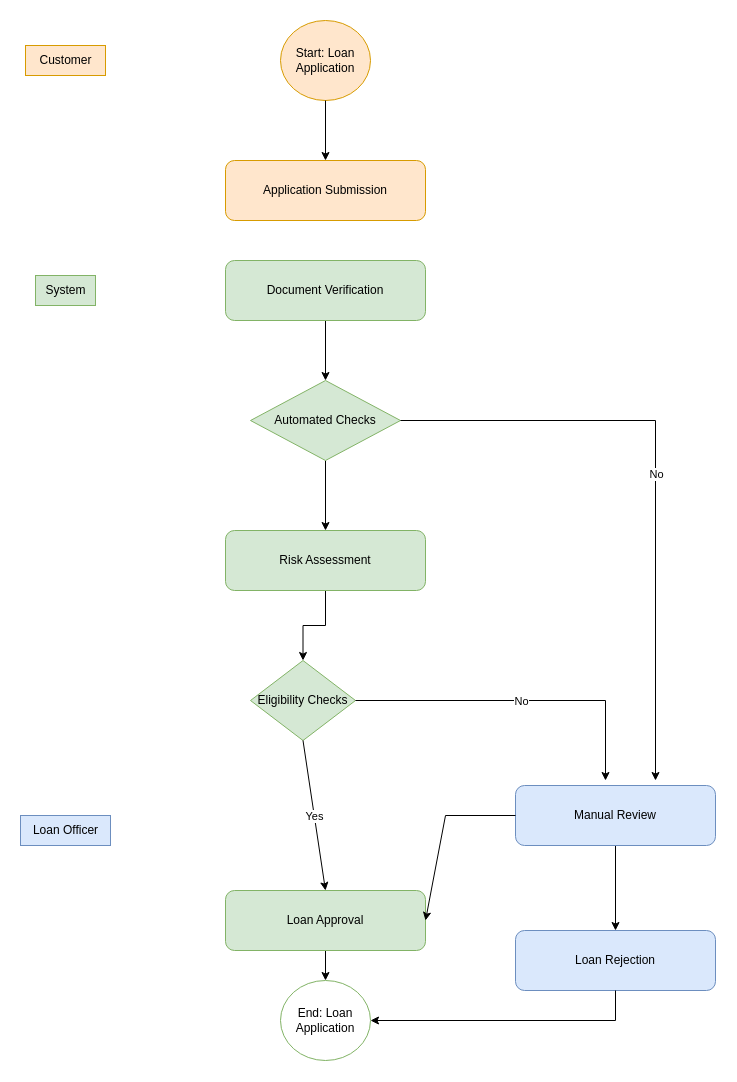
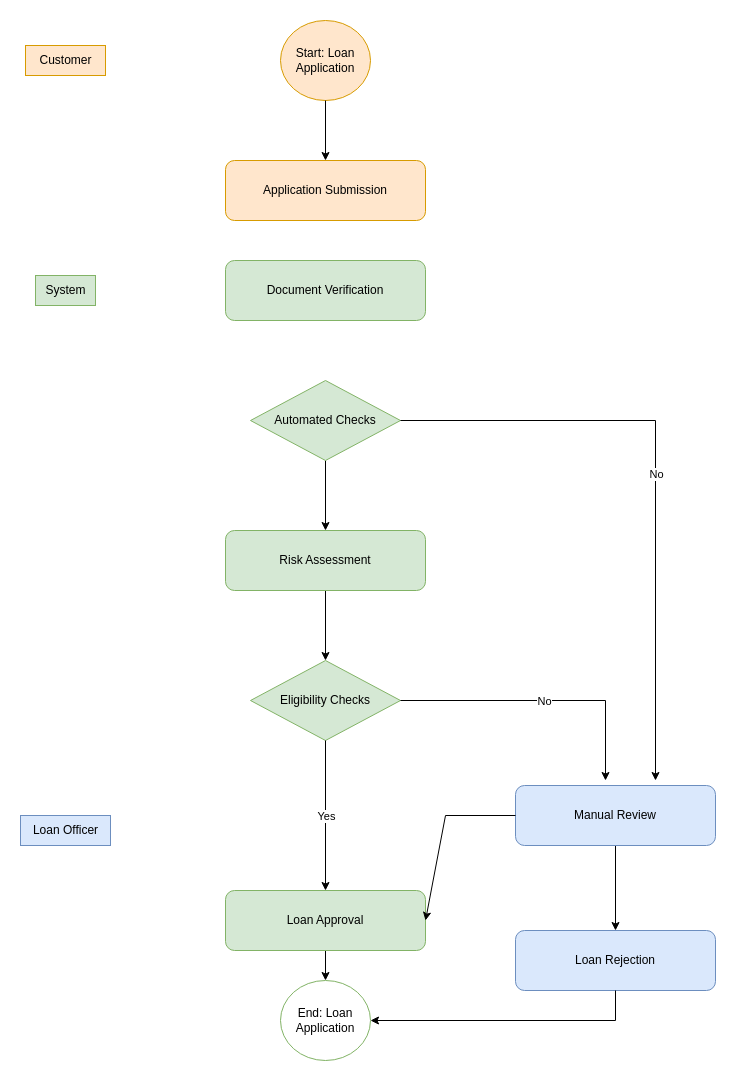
edge "Document Verification" -> "Automated Checks": removed
node "Eligibility Checks": size 105x80 -> 150x80
